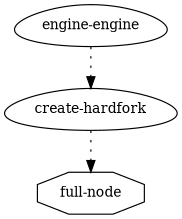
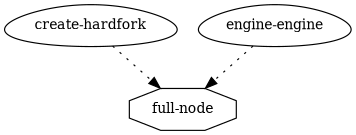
edge "engine-engine" -> "create-hardfork": now "engine-engine" -> "full-node"
